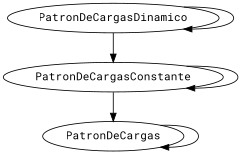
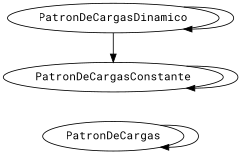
edge "PatronDeCargasConstante" -> "PatronDeCargas": removed
